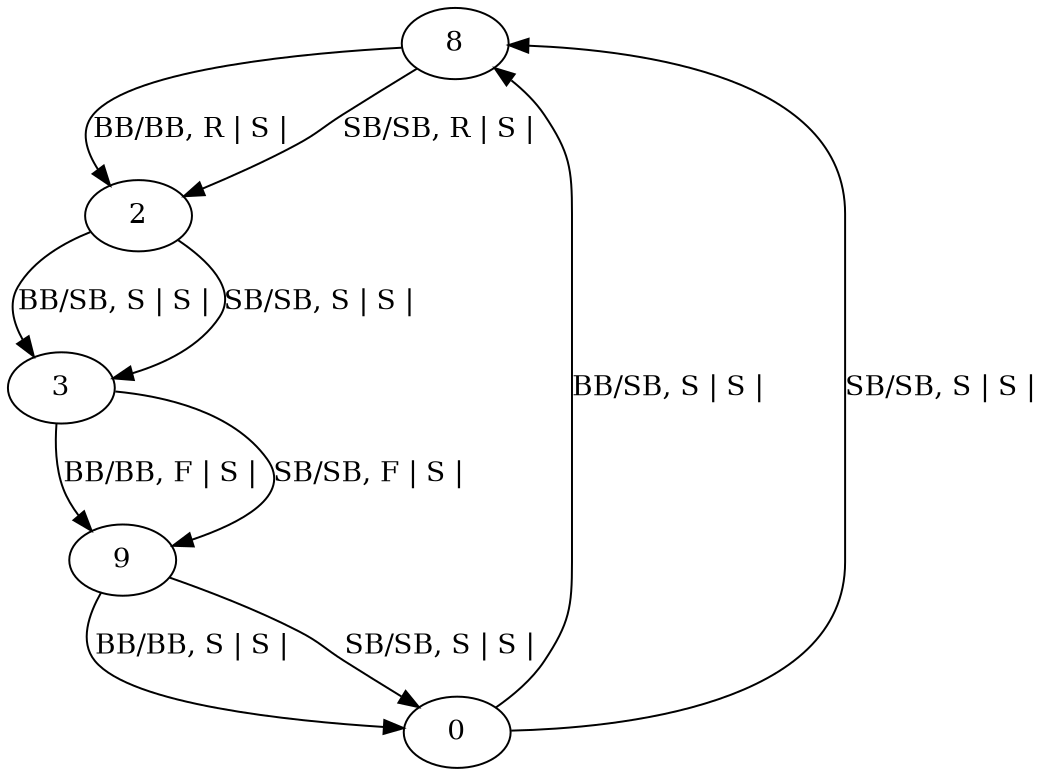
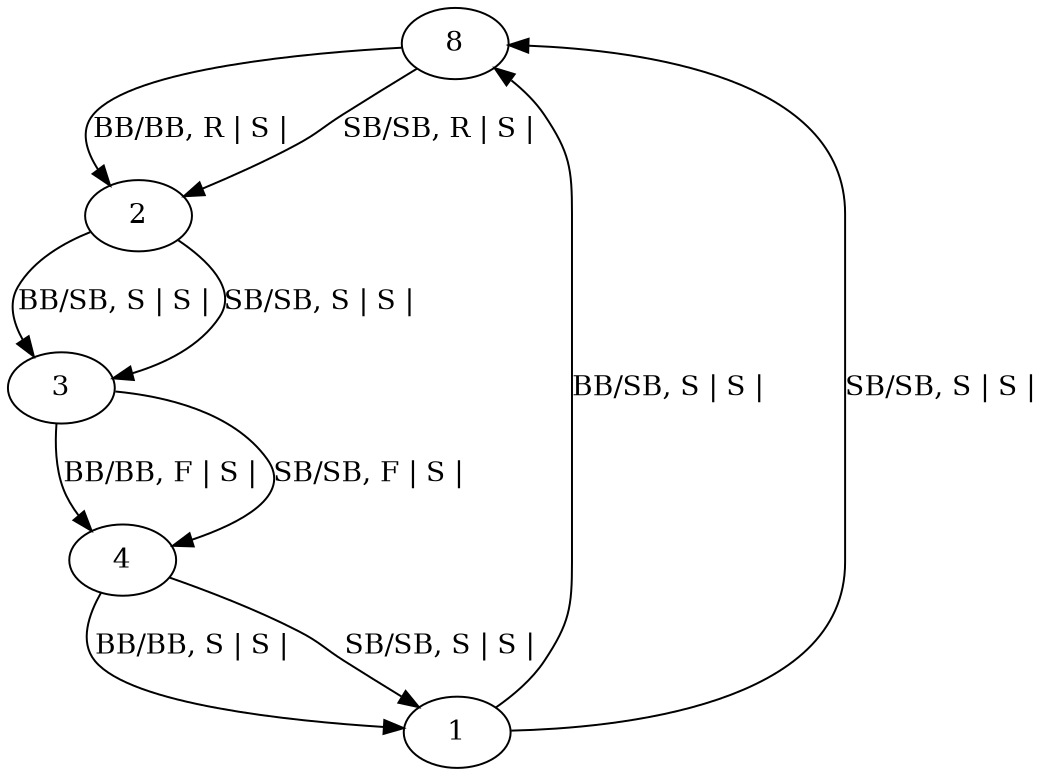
node "9": label "9" -> "4"
node "0": label "0" -> "1"
